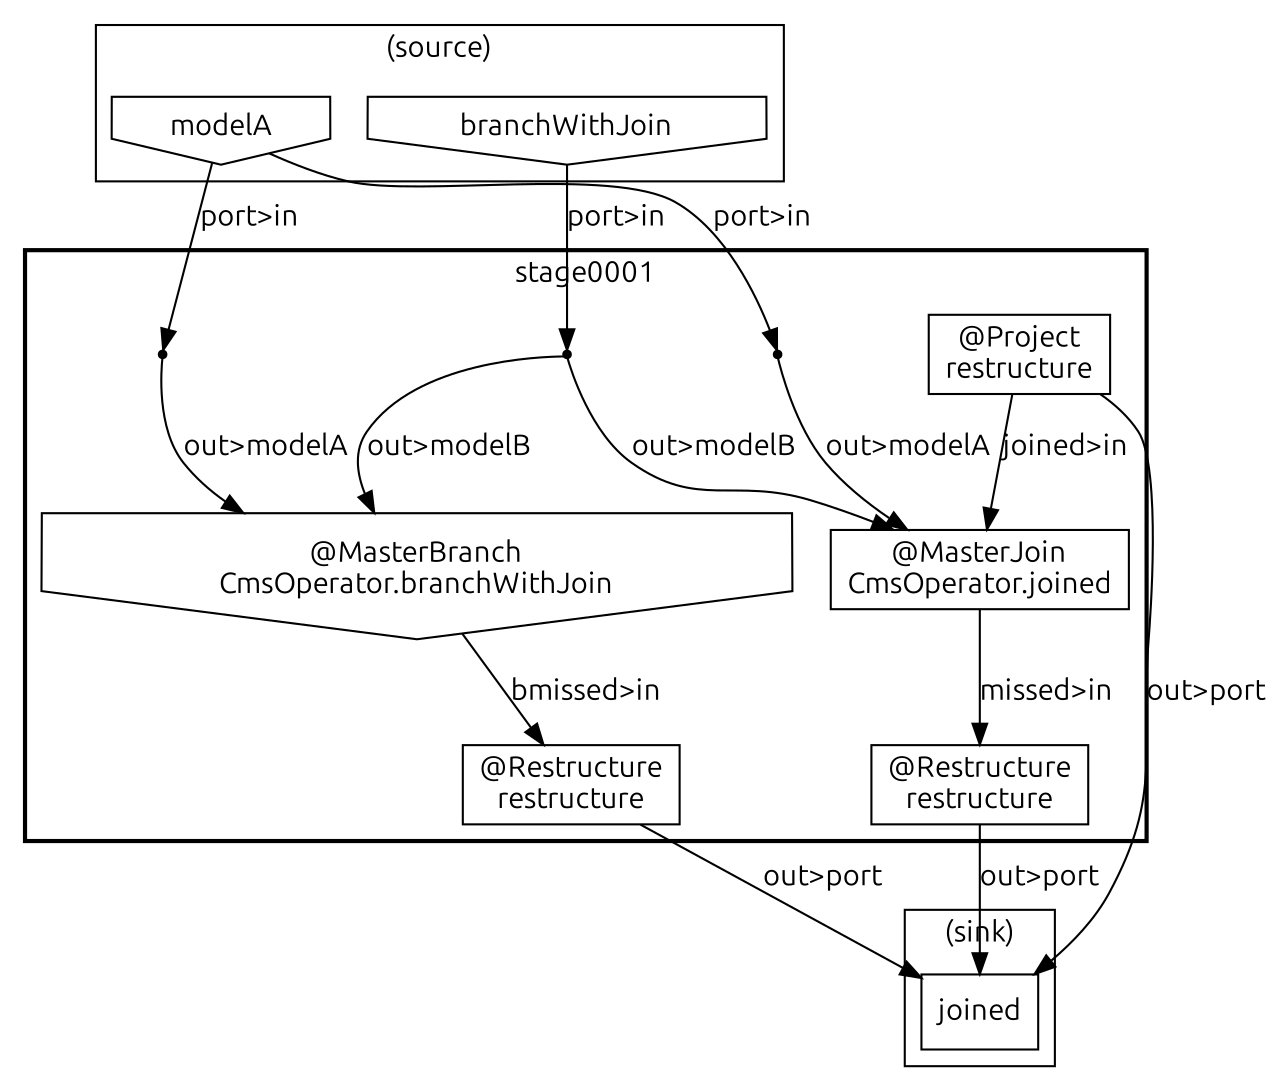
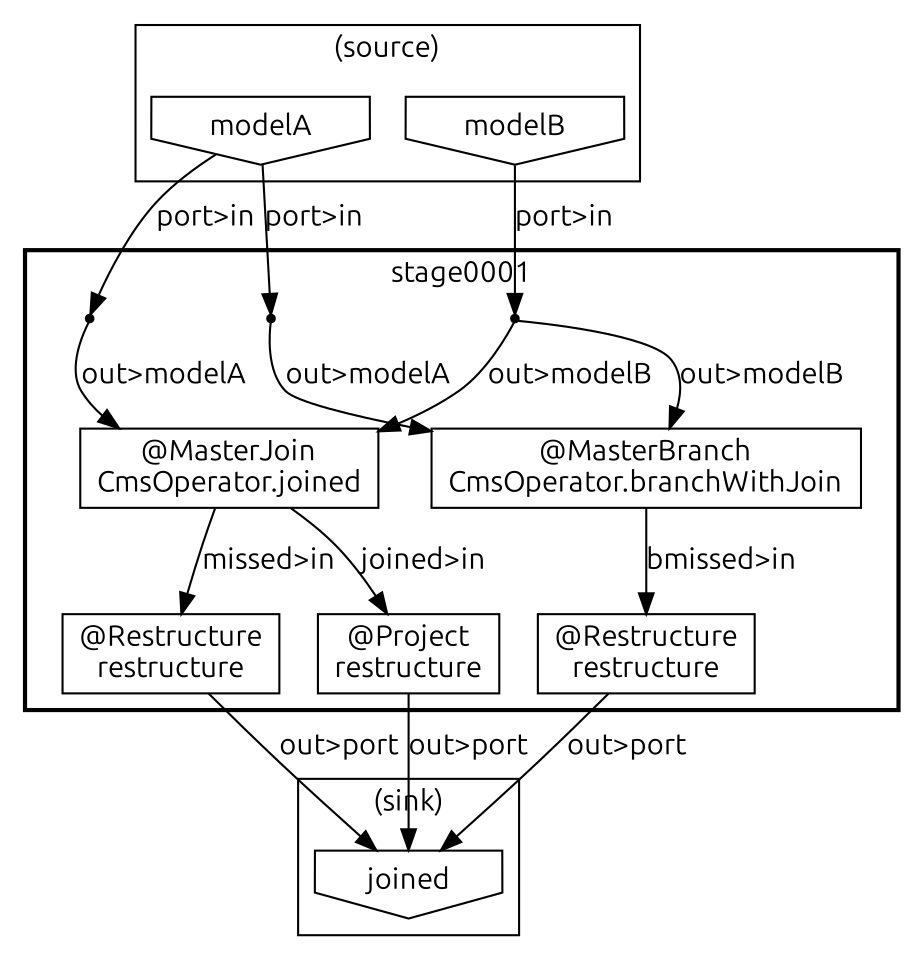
node "branchWithJoin": label "branchWithJoin" -> "modelB"
edge "@Project restructure" -> "@MasterJoin CmsOperator.joined": reversed
node "@MasterBranch CmsOperator.branchWithJoin": shape invhouse -> box
node "joined": shape box -> invhouse
